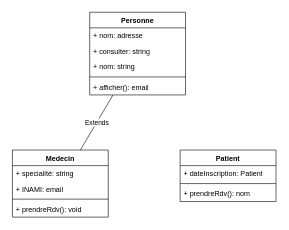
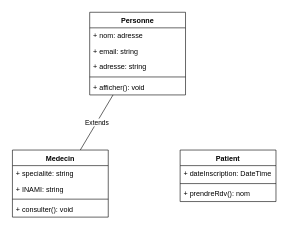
node "+ consulter: string": label "+ consulter: string" -> "+ email: string"
node "+ nom: string": label "+ nom: string" -> "+ adresse: string"
node "+ afficher(): email": label "+ afficher(): email" -> "+ afficher(): void"
node "+ dateInscription: Patient": label "+ dateInscription: Patient" -> "+ dateInscription: DateTime"
node "+ INAMI: email": label "+ INAMI: email" -> "+ INAMI: string"
node "+ prendreRdv(): void": label "+ prendreRdv(): void" -> "+ consulter(): void"
